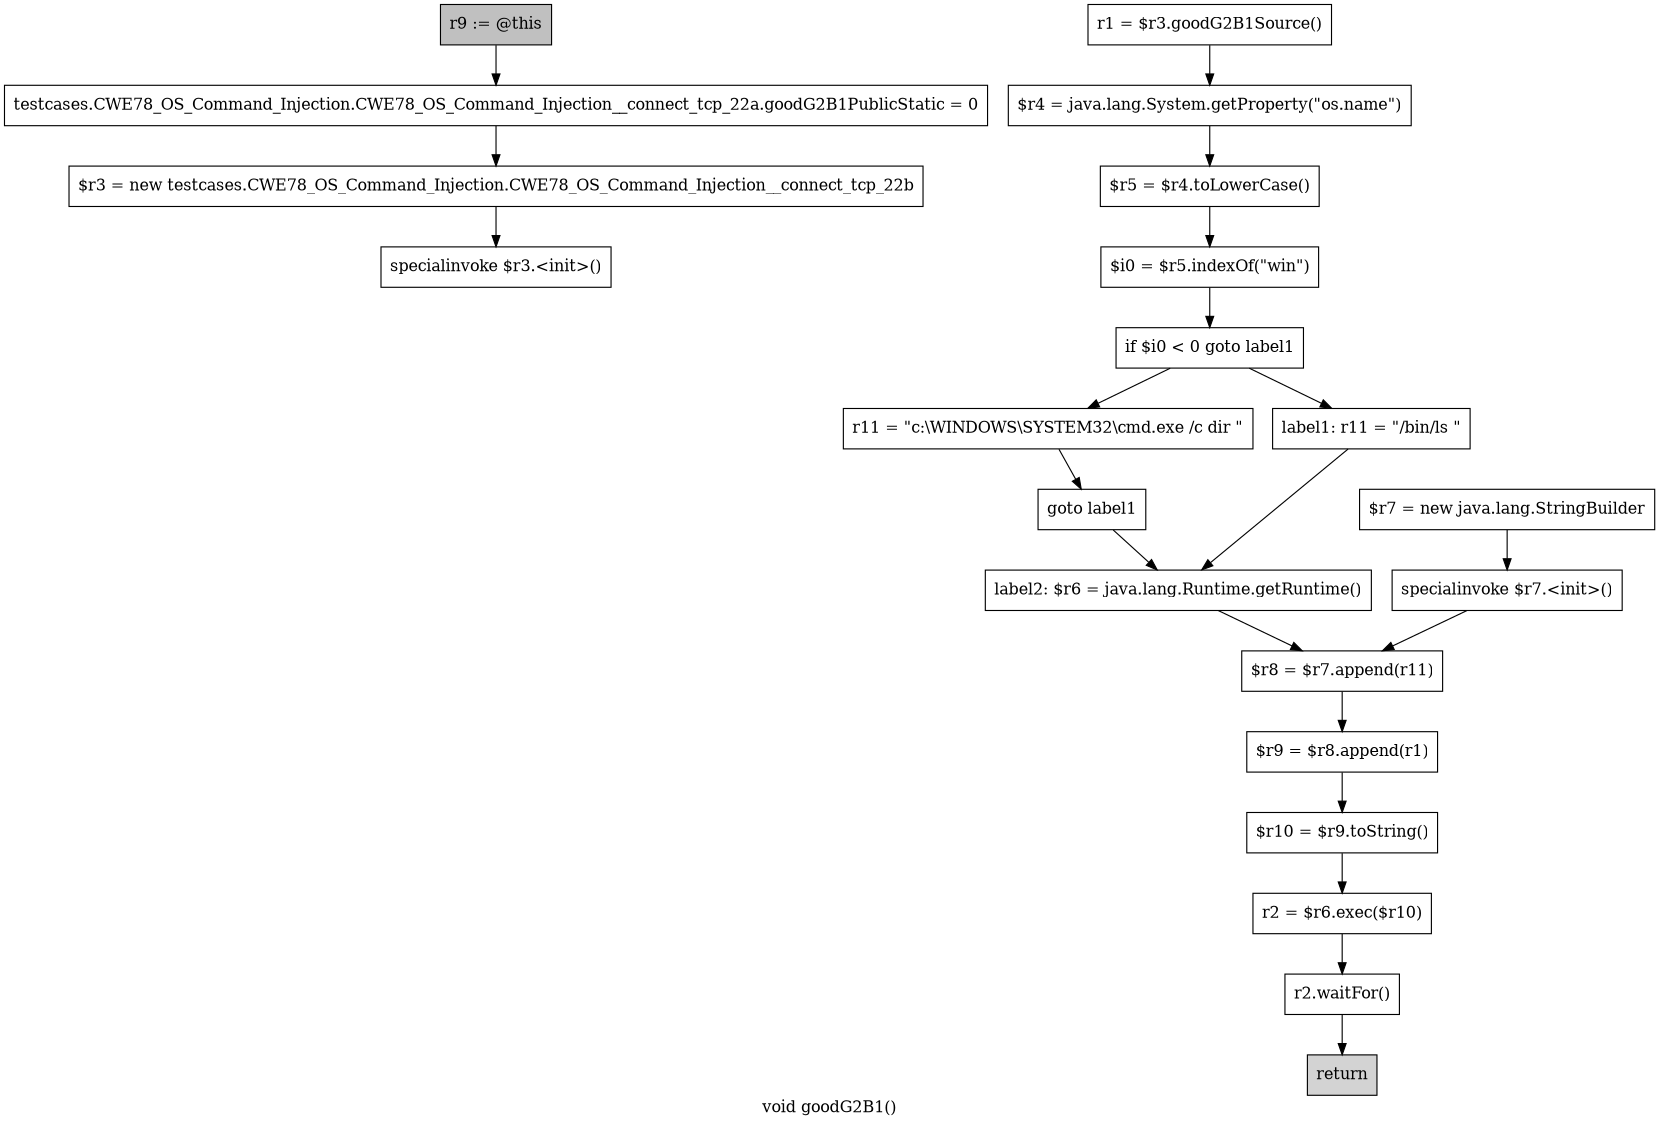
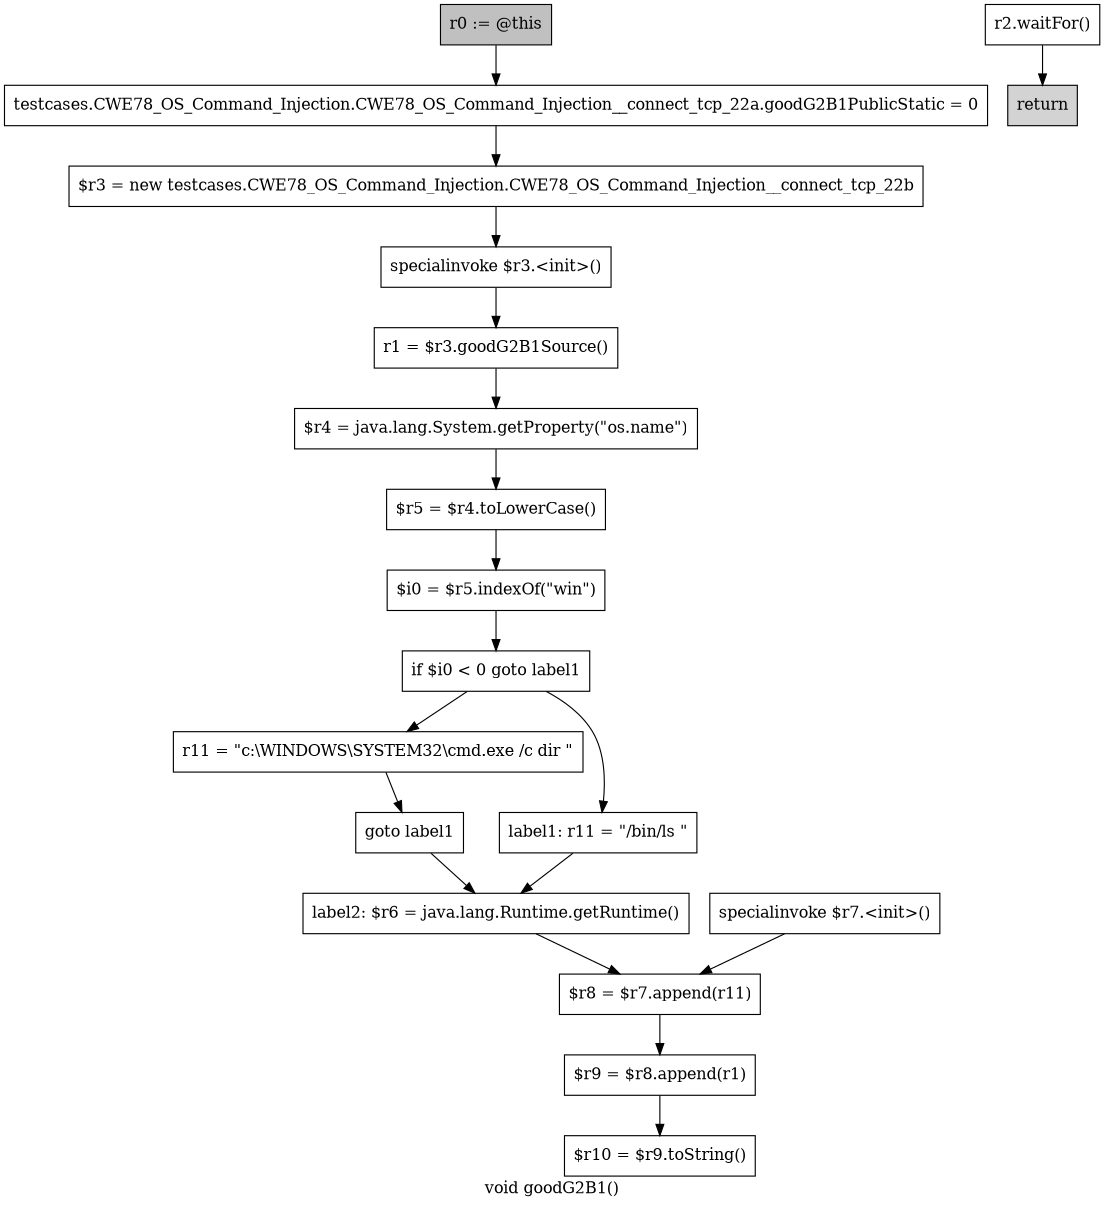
node "r9 := @this": label "r9 := @this" -> "r0 := @this"
edge "specialinvoke $r3.<init>()" -> "r1 = $r3.goodG2B1Source()": added
node "$r7 = new java.lang.StringBuilder": removed
node "r2 = $r6.exec($r10)": removed
